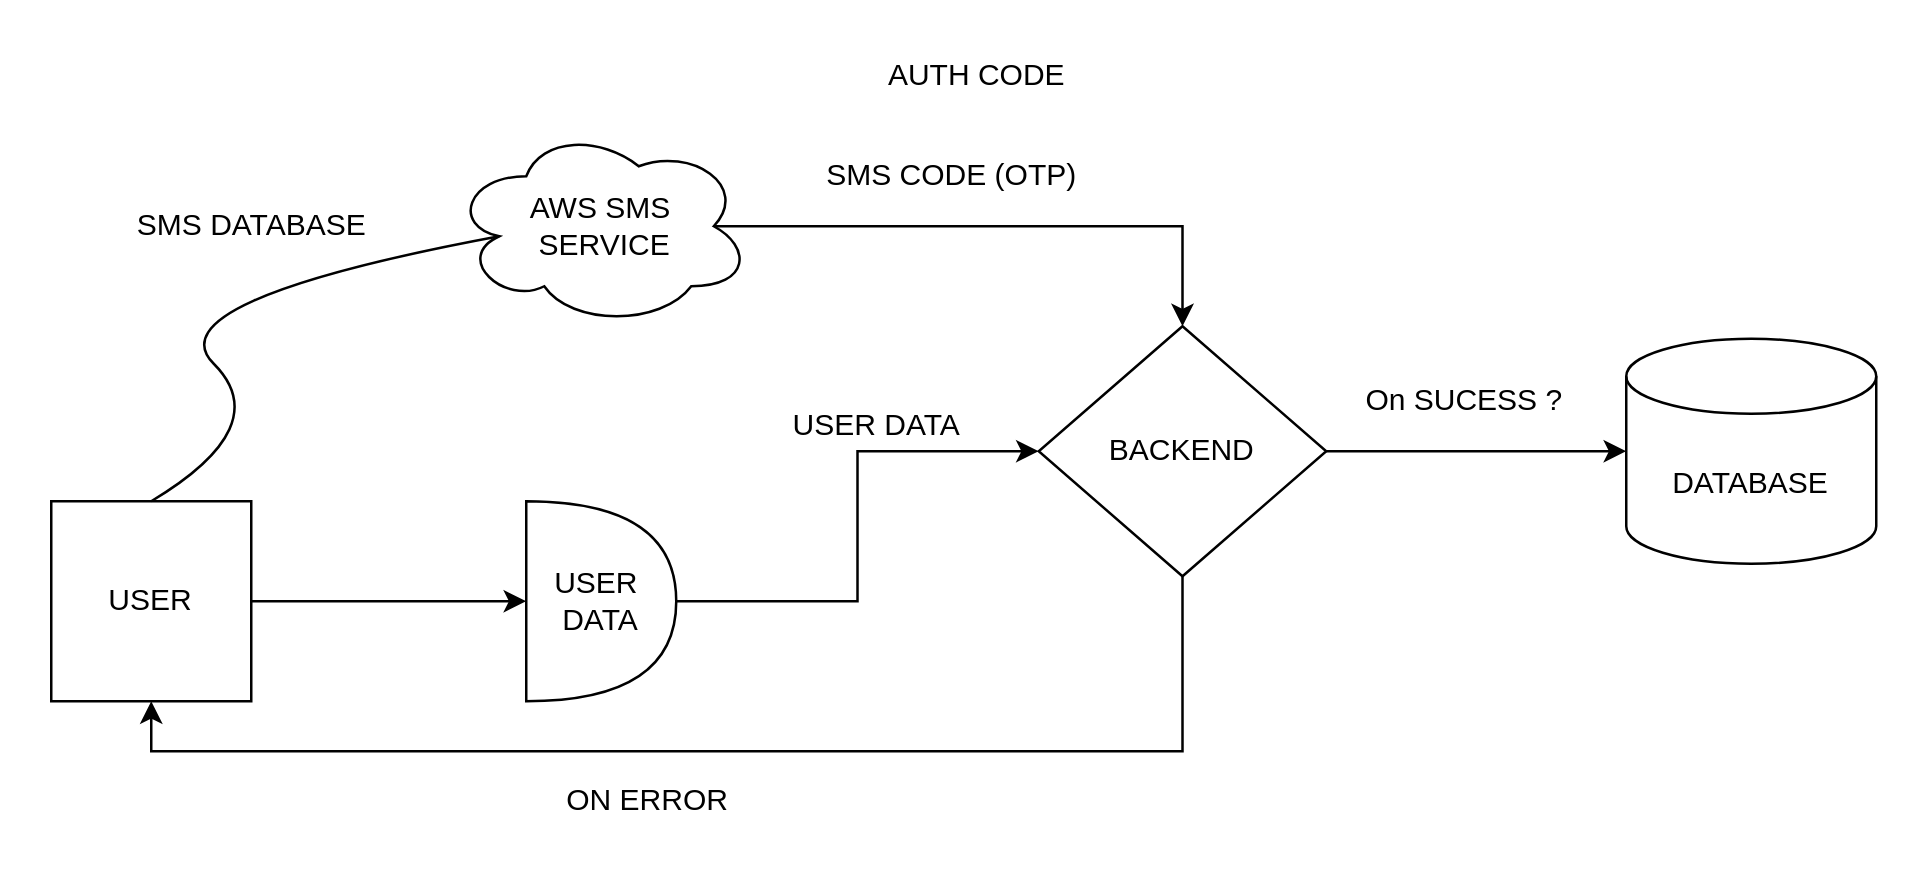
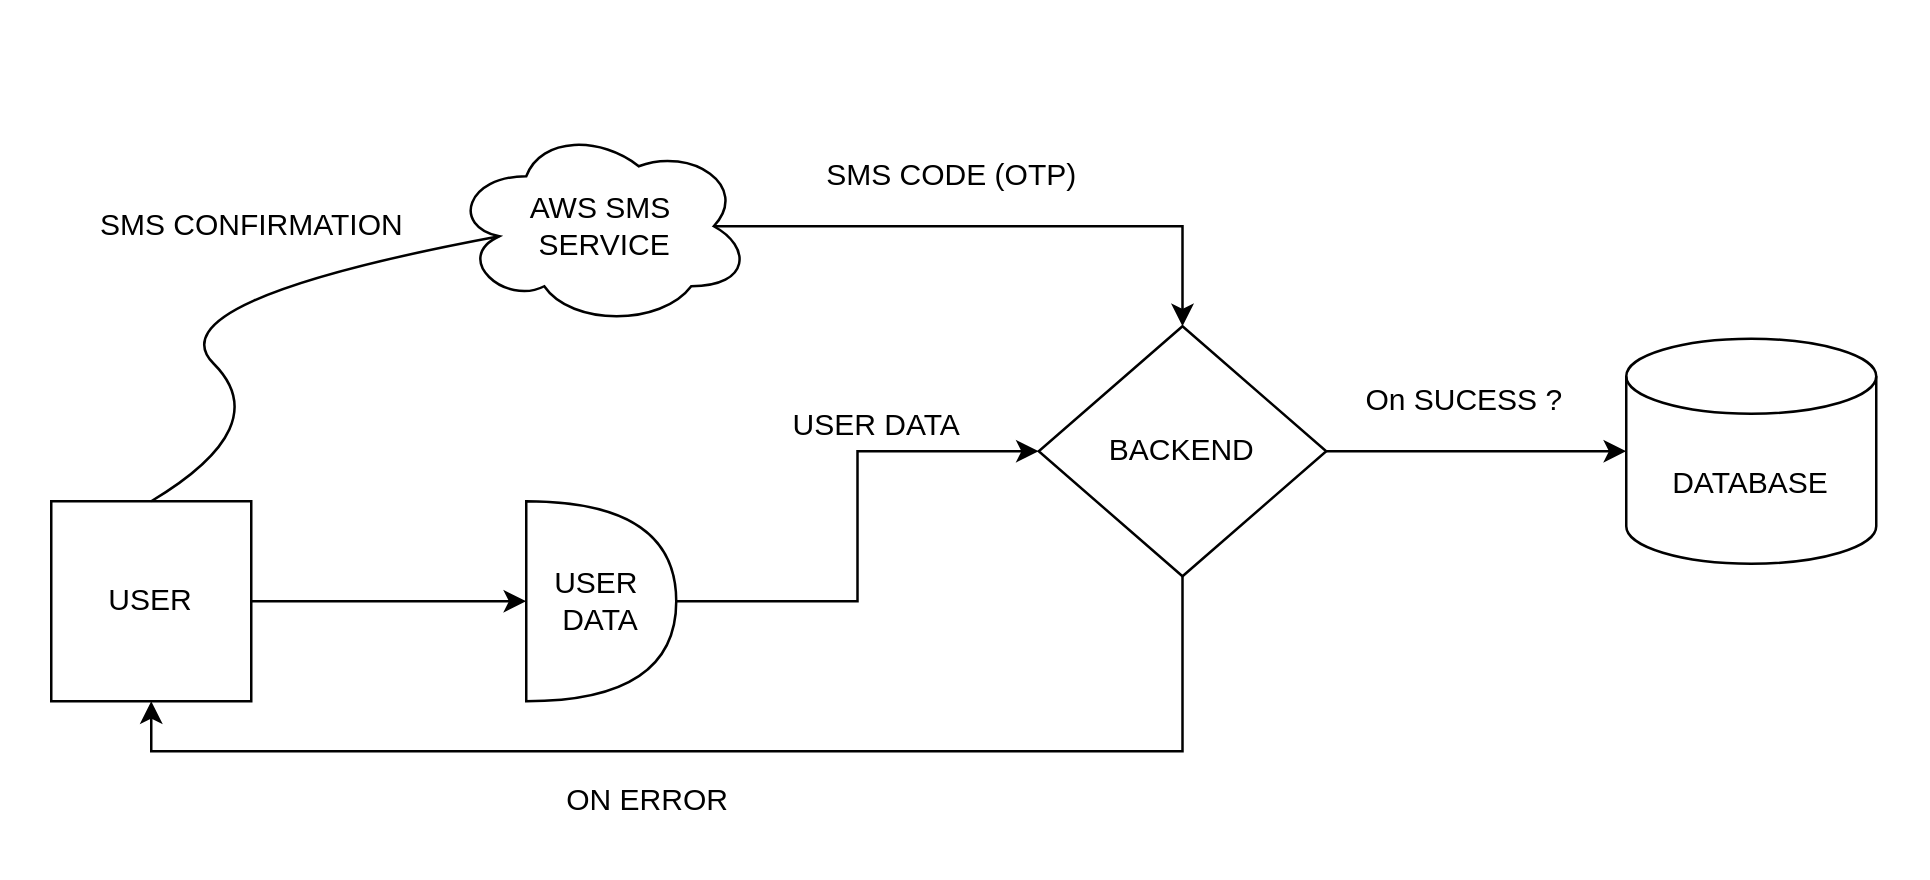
node "AUTH CODE": removed
node "SMS DATABASE": label "SMS DATABASE" -> "SMS CONFIRMATION"
